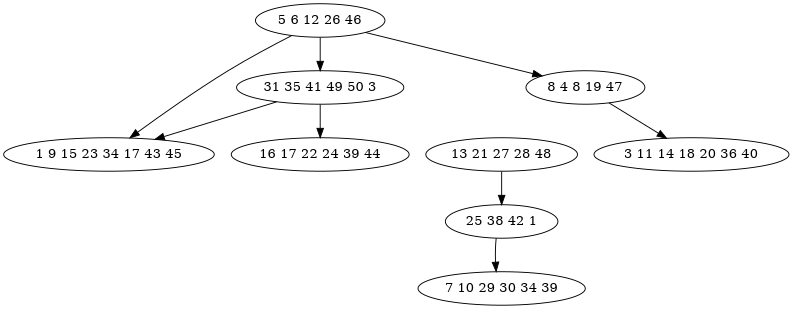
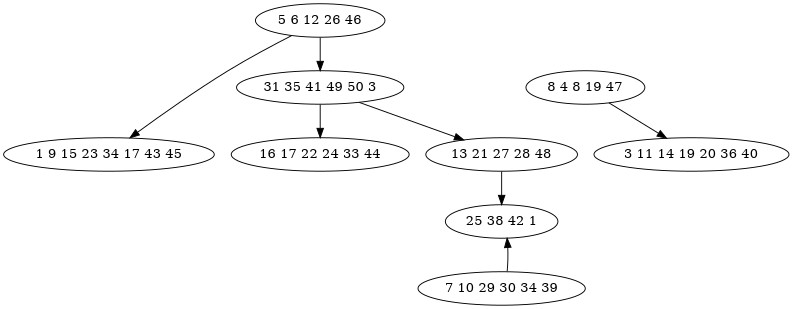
edge "5 6 12 26 46" -> "8 4 8 19 47": removed
edge "31 35 41 49 50 3" -> "1 9 15 23 34 17 43 45": now "31 35 41 49 50 3" -> "13 21 27 28 48"
node "16 17 22 24 39 44": label "16 17 22 24 39 44" -> "16 17 22 24 33 44"
node "3 11 14 18 20 36 40": label "3 11 14 18 20 36 40" -> "3 11 14 19 20 36 40"
edge "25 38 42 1" -> "7 10 29 30 34 39": reversed
